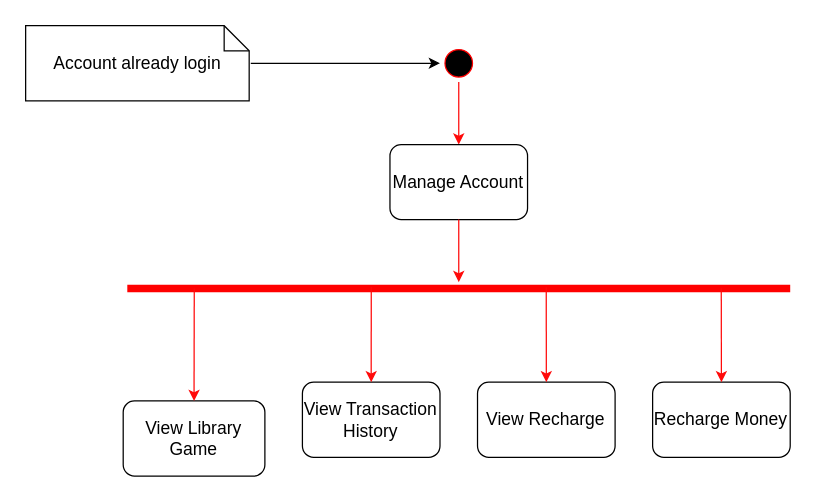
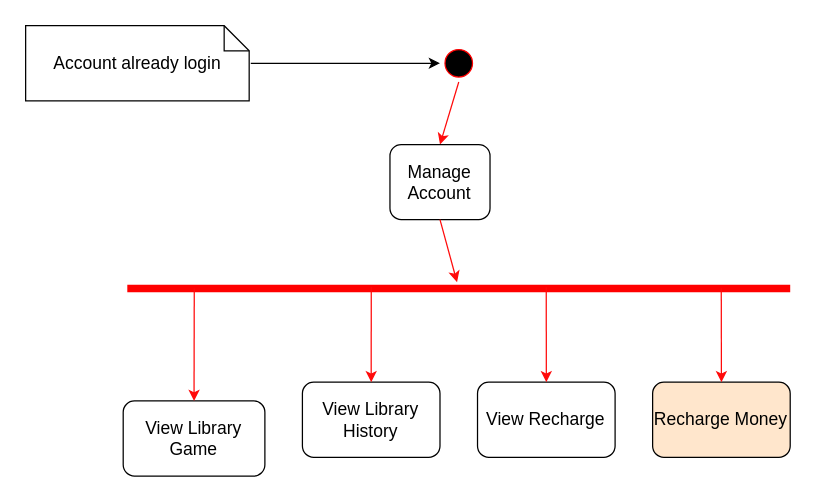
node "Manage Account": size 138x75 -> 100x75
node "View Transaction History": label "View Transaction History" -> "View Library History"
node "Recharge Money": fillcolor #ffffff -> #ffe6cc
